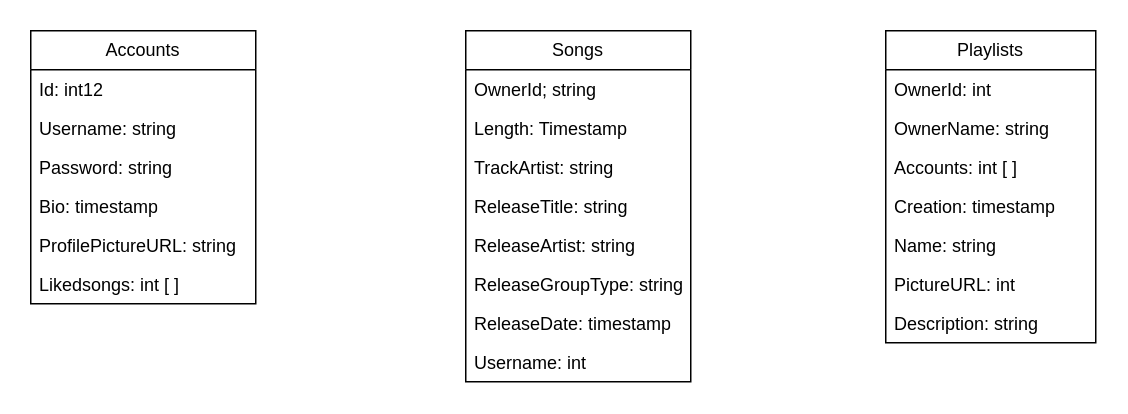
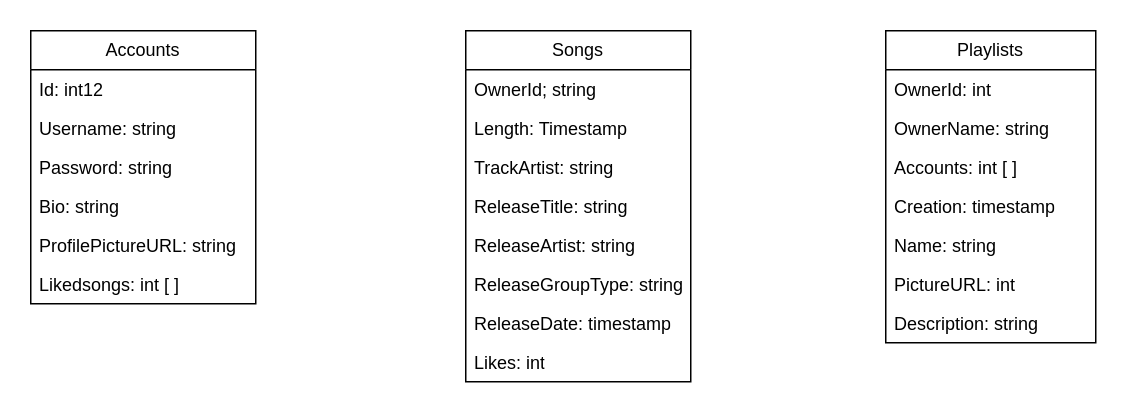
node "Bio: timestamp": label "Bio: timestamp" -> "Bio: string"
node "Username: int": label "Username: int" -> "Likes: int"
